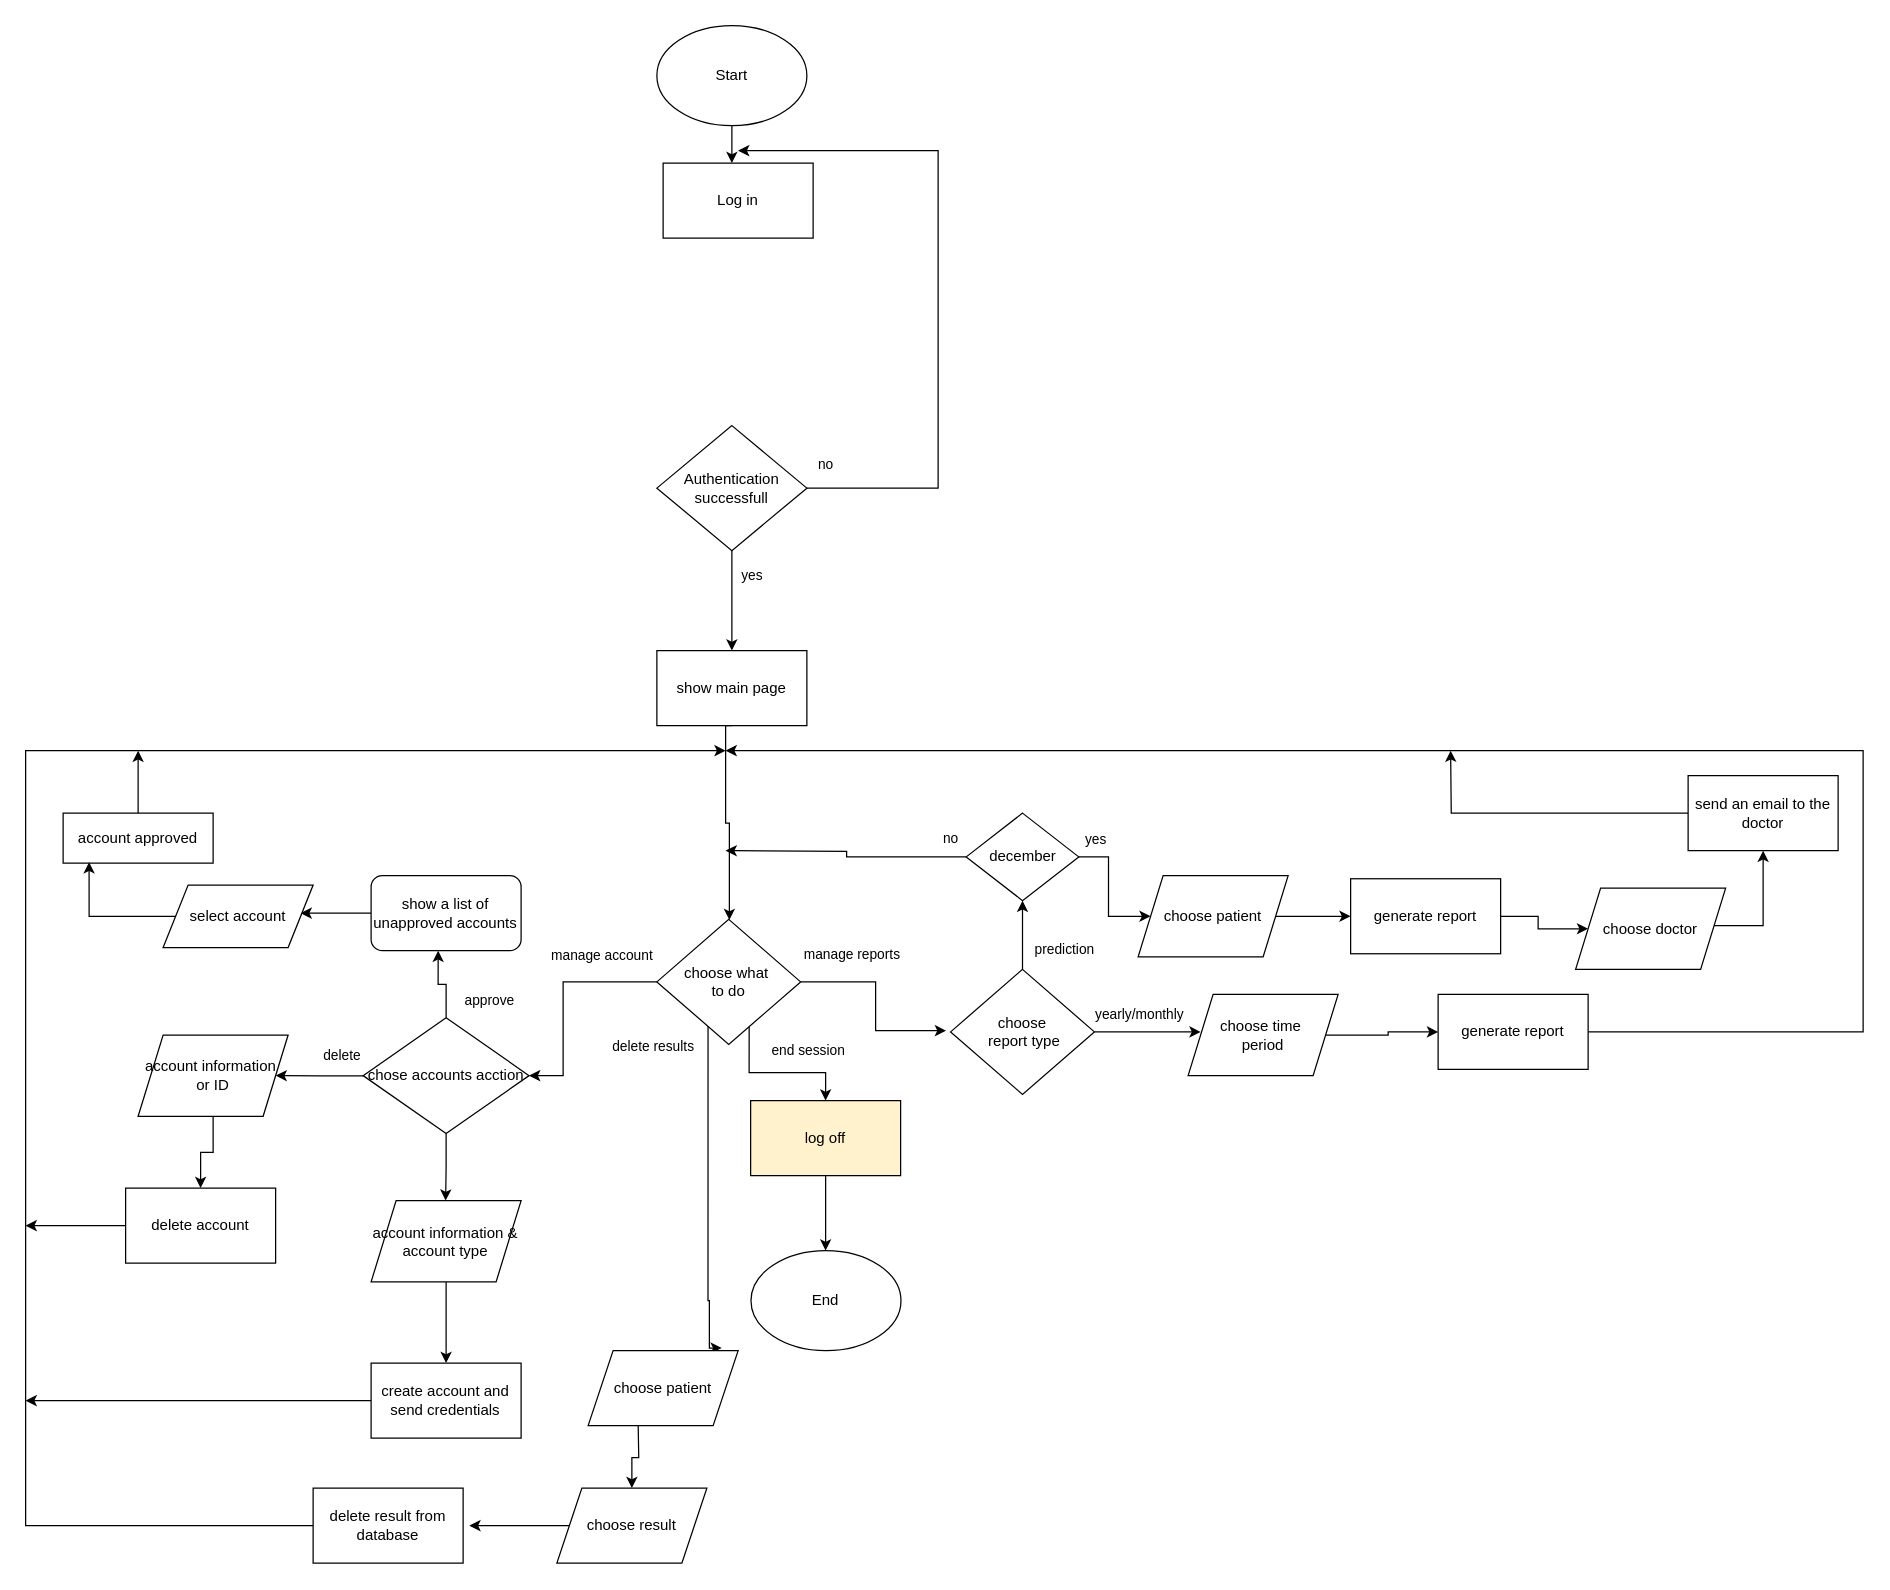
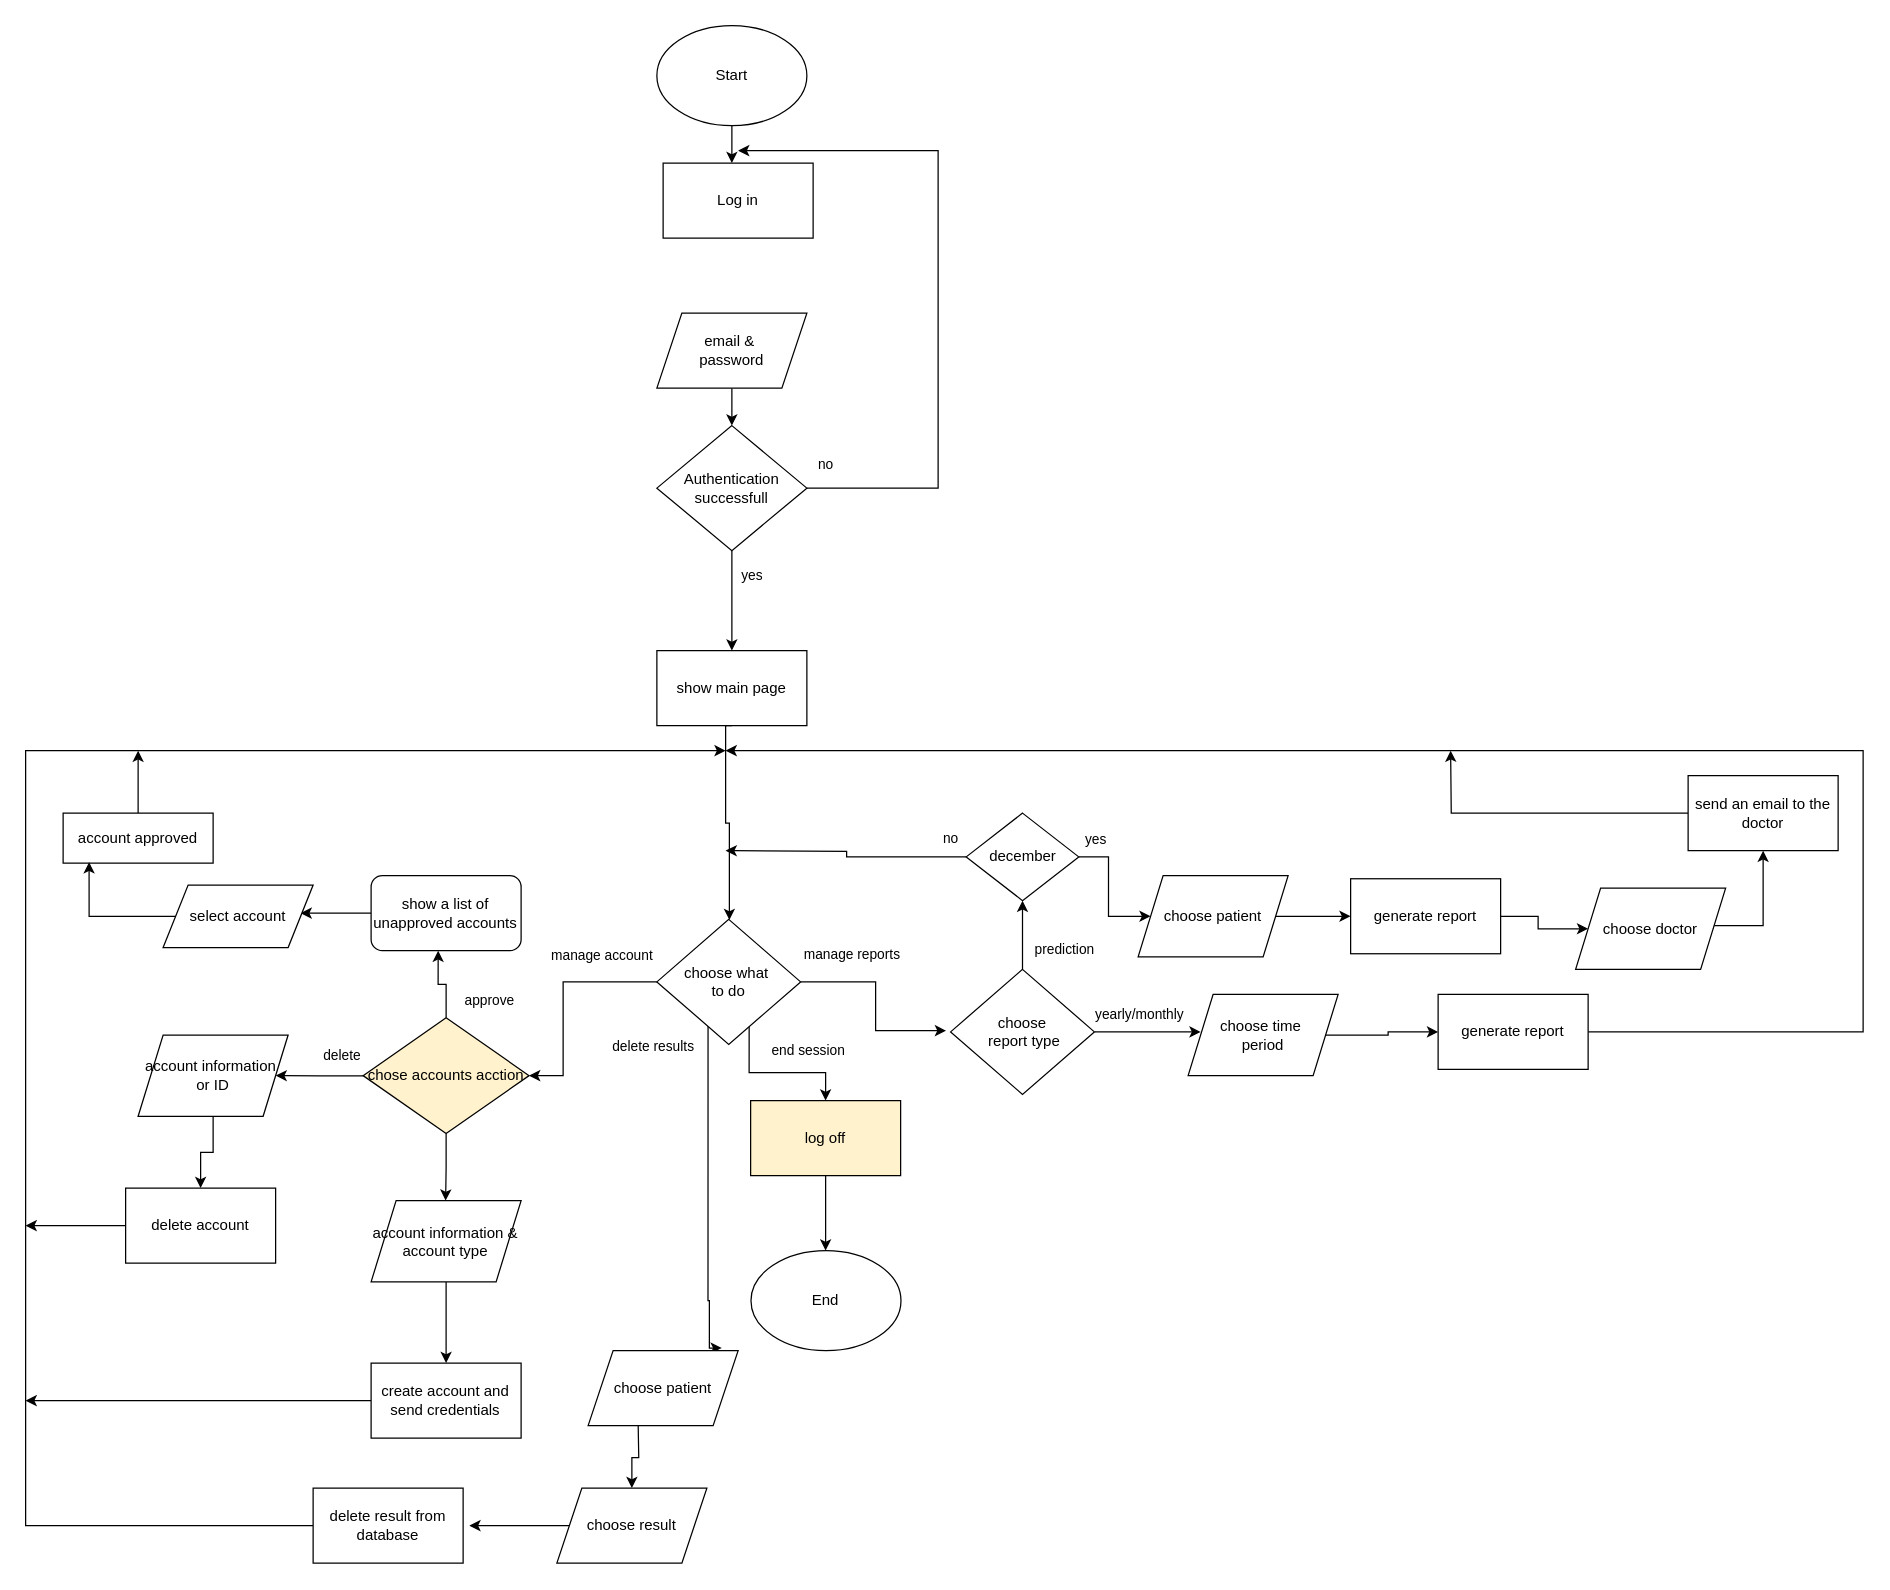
node "email & password": added
edge "email & password" -> "Authentication successfull": added
node "chose accounts acction": fillcolor #ffffff -> #fff2cc
